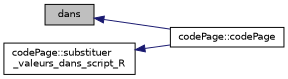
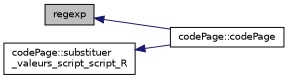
node "dans": label "dans" -> "regexp"
node "codePage::substituer _valeurs_dans_script_R": label "codePage::substituer _valeurs_dans_script_R" -> "codePage::substituer _valeurs_script_script_R"
